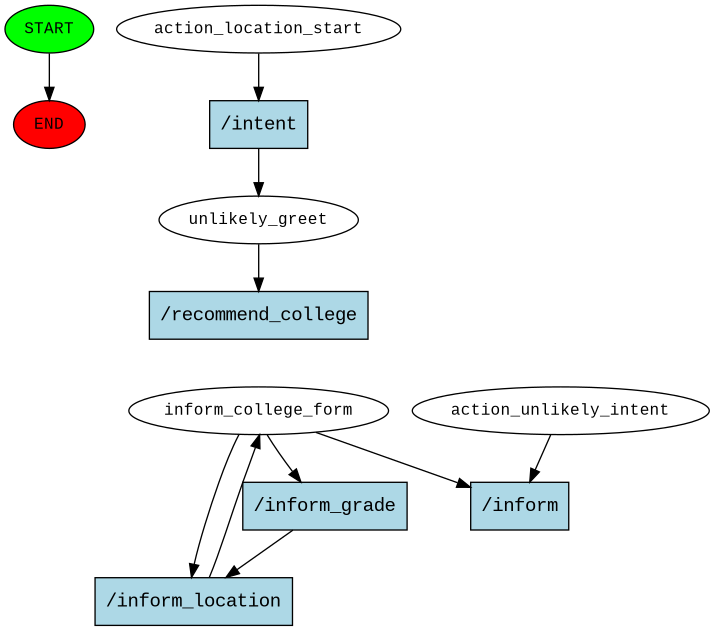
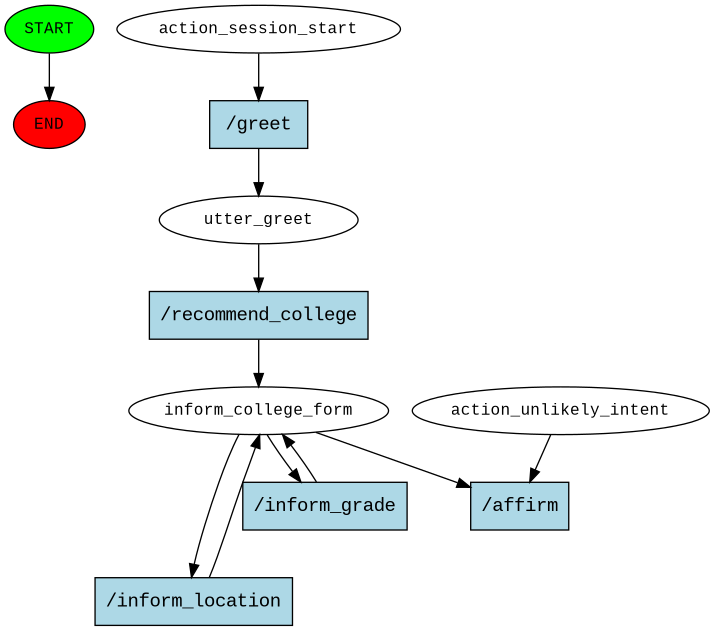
node "action_location_start": label "action_location_start" -> "action_session_start"
node "/intent": label "/intent" -> "/greet"
node "unlikely_greet": label "unlikely_greet" -> "utter_greet"
edge "/recommend_college" -> "inform_college_form": added
node "/inform": label "/inform" -> "/affirm"
edge "/inform_grade" -> "/inform_location": now "/inform_grade" -> "inform_college_form"
